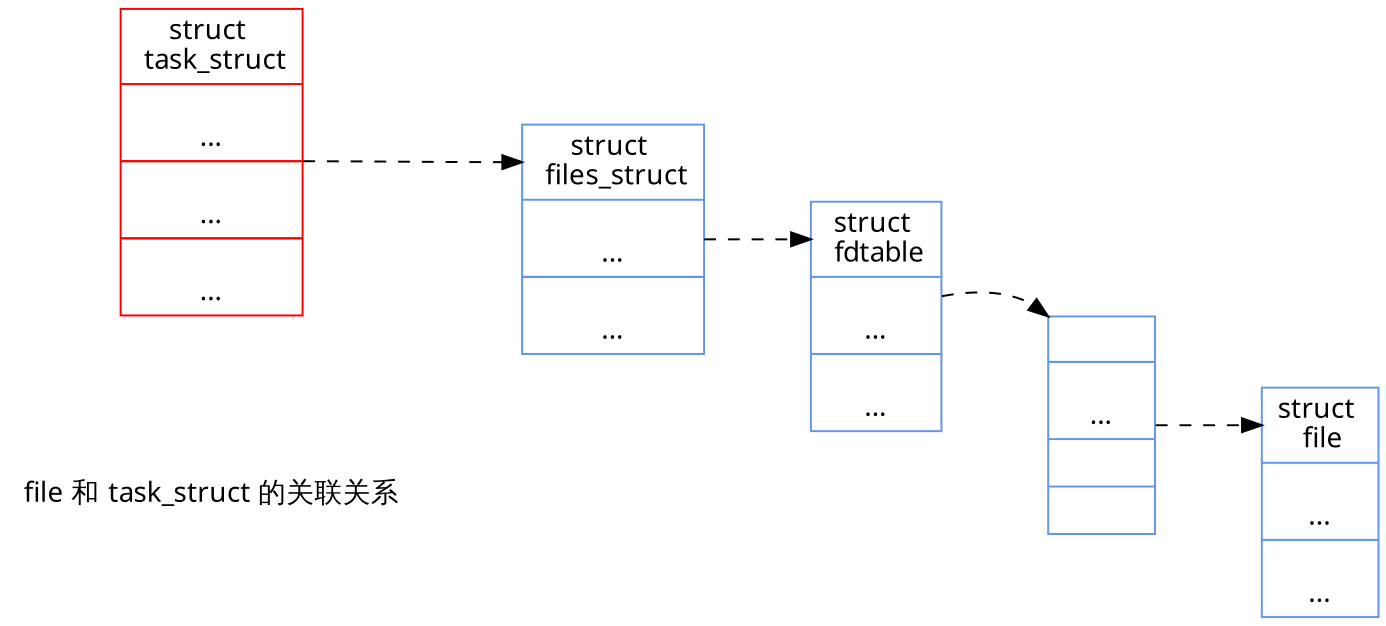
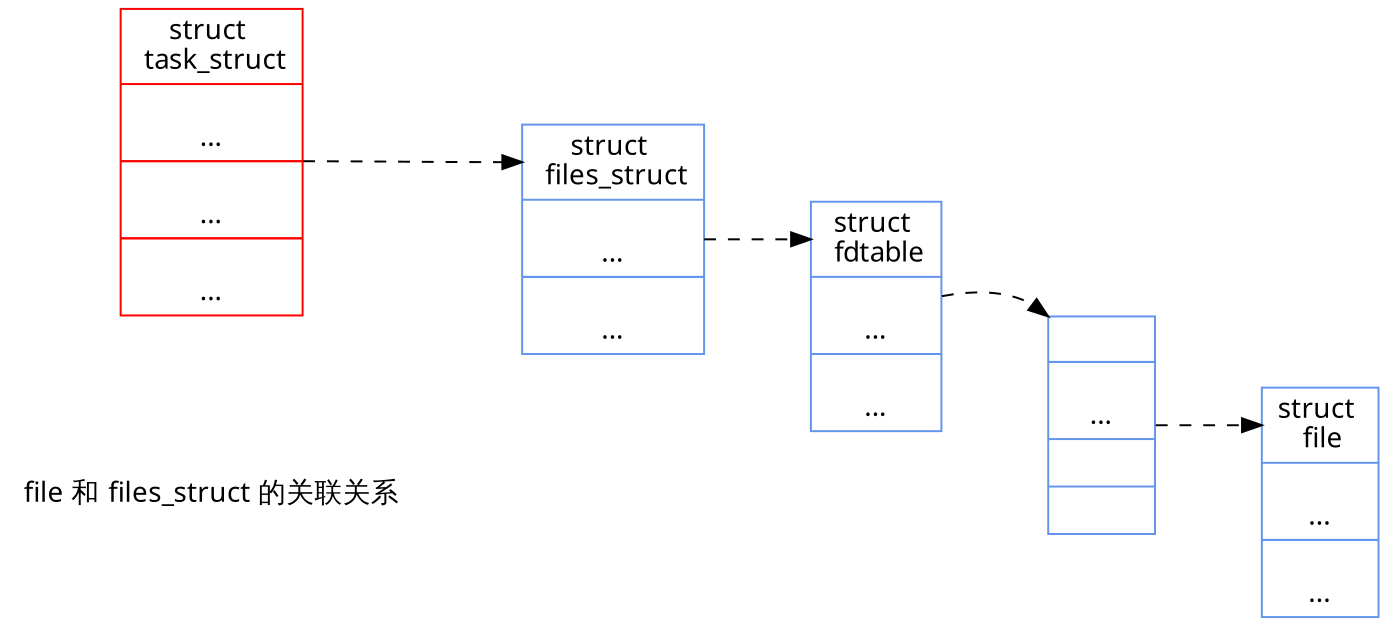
node "file 和 task_struct 的关联关系": label "file 和 task_struct 的关联关系" -> "file 和 files_struct 的关联关系"
